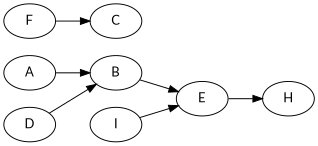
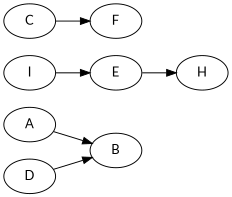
edge "F" -> "C": reversed
edge "B" -> "E": removed
